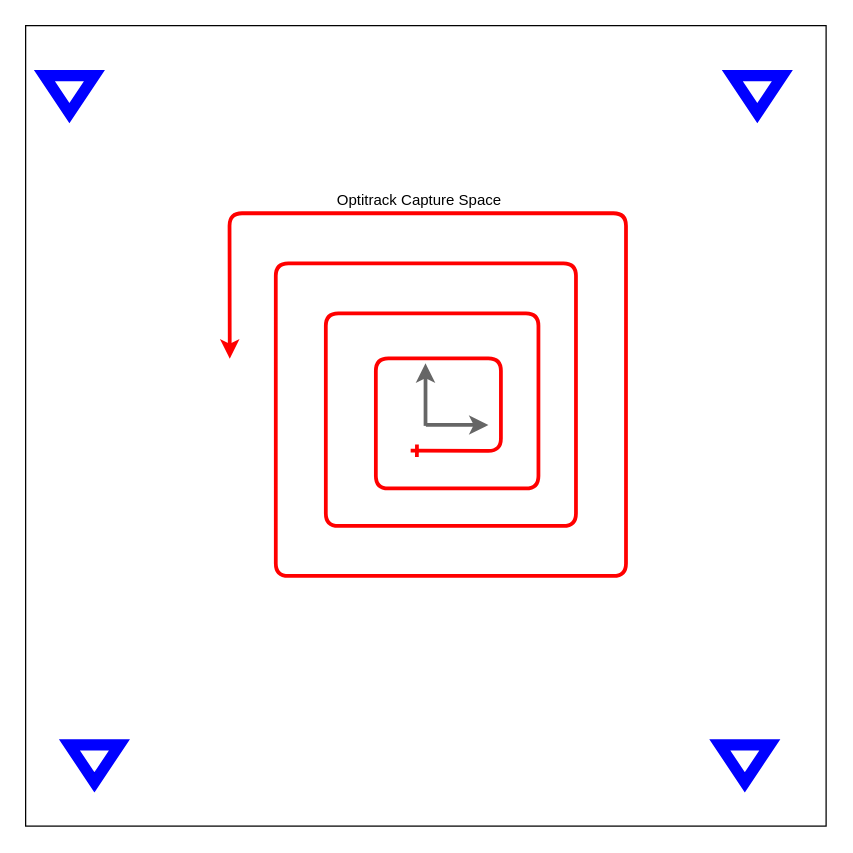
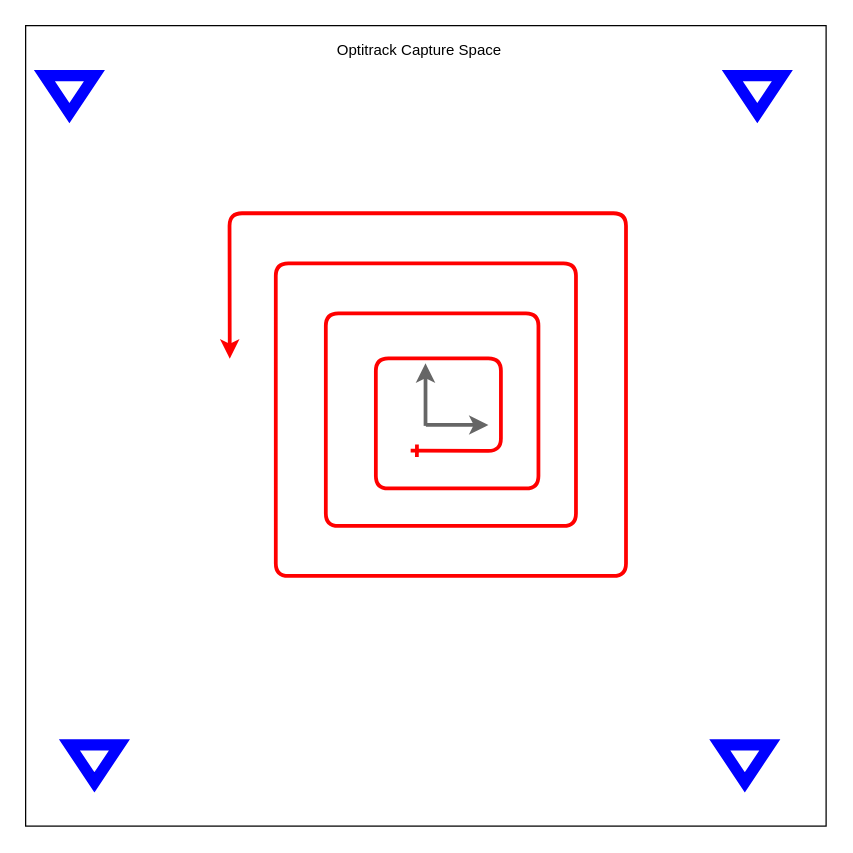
node "Optitrack Capture Space": moved (419, 201) -> (419, 51)
